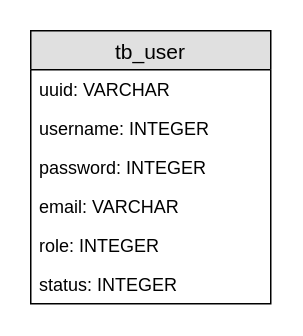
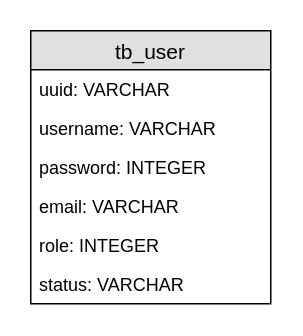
node "username: INTEGER": label "username: INTEGER" -> "username: VARCHAR"
node "status: INTEGER": label "status: INTEGER" -> "status: VARCHAR"
